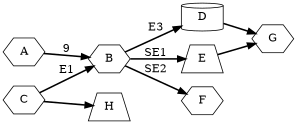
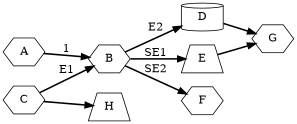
edge "B" -> "D": label "E3" -> "E2"
edge "A" -> "B": label "9" -> "1"
